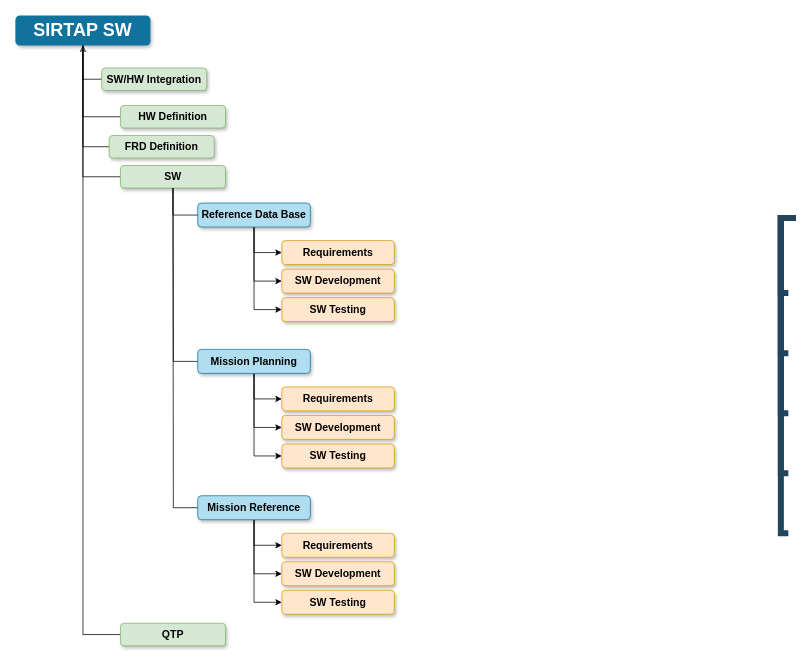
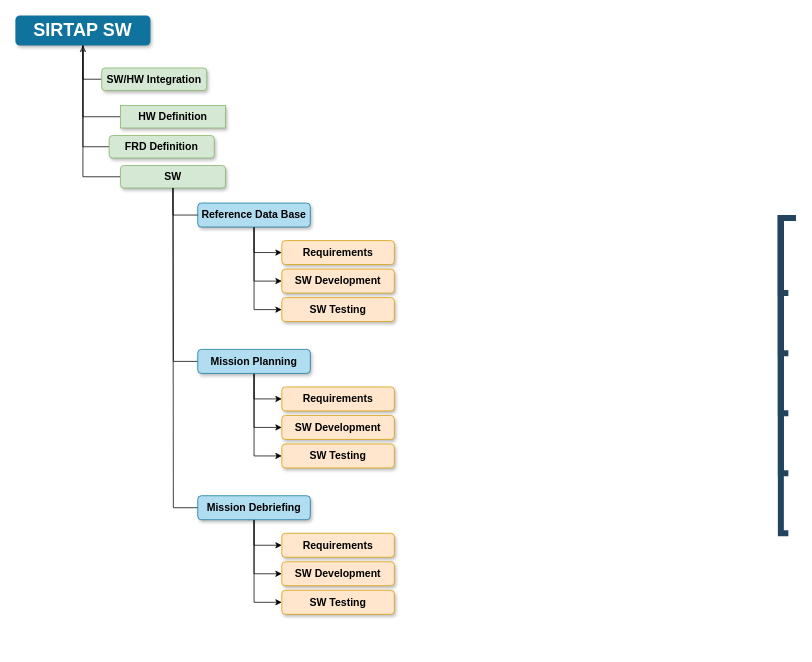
node "HW Definition": shape rounded rectangle -> rectangle
edge "SIRTAP SW" -- "QTP": removed
node "Mission Reference": label "Mission Reference" -> "Mission Debriefing"
node "QTP": removed
